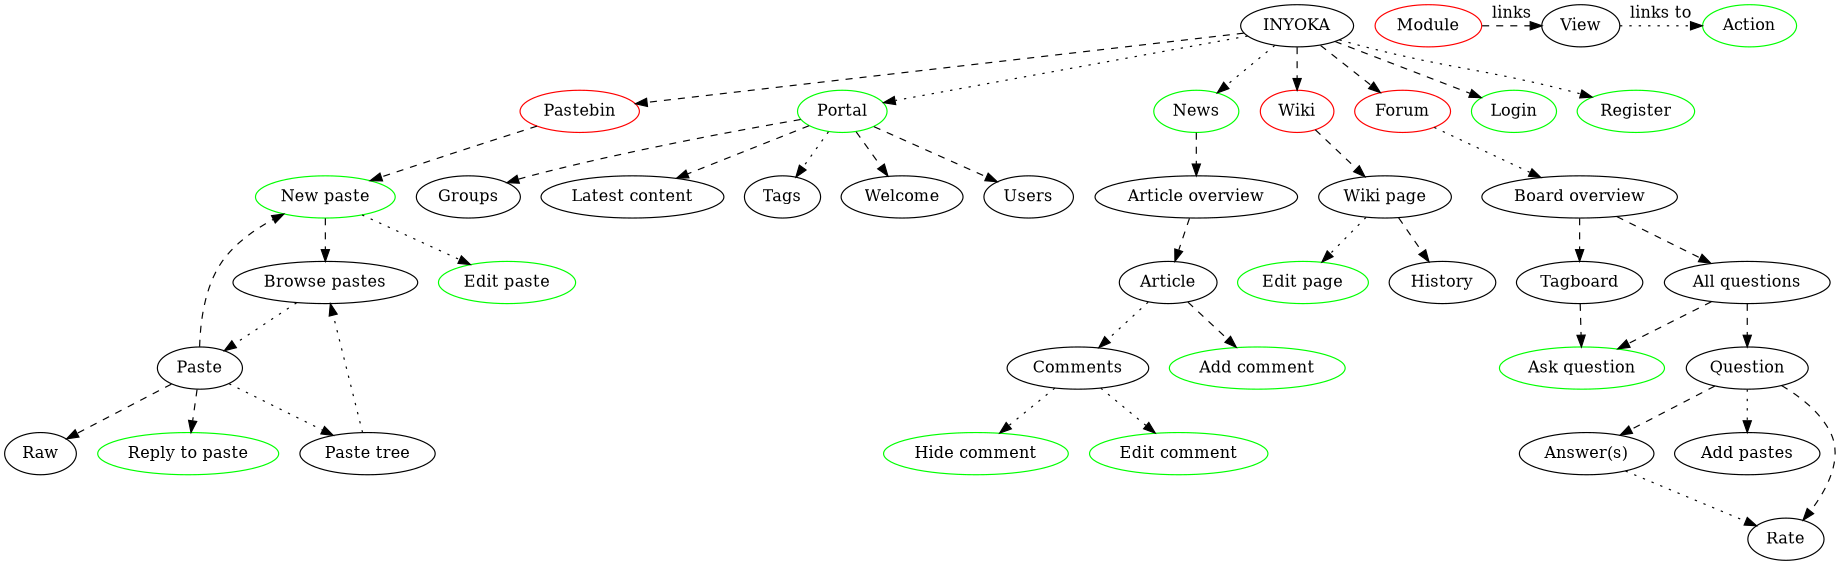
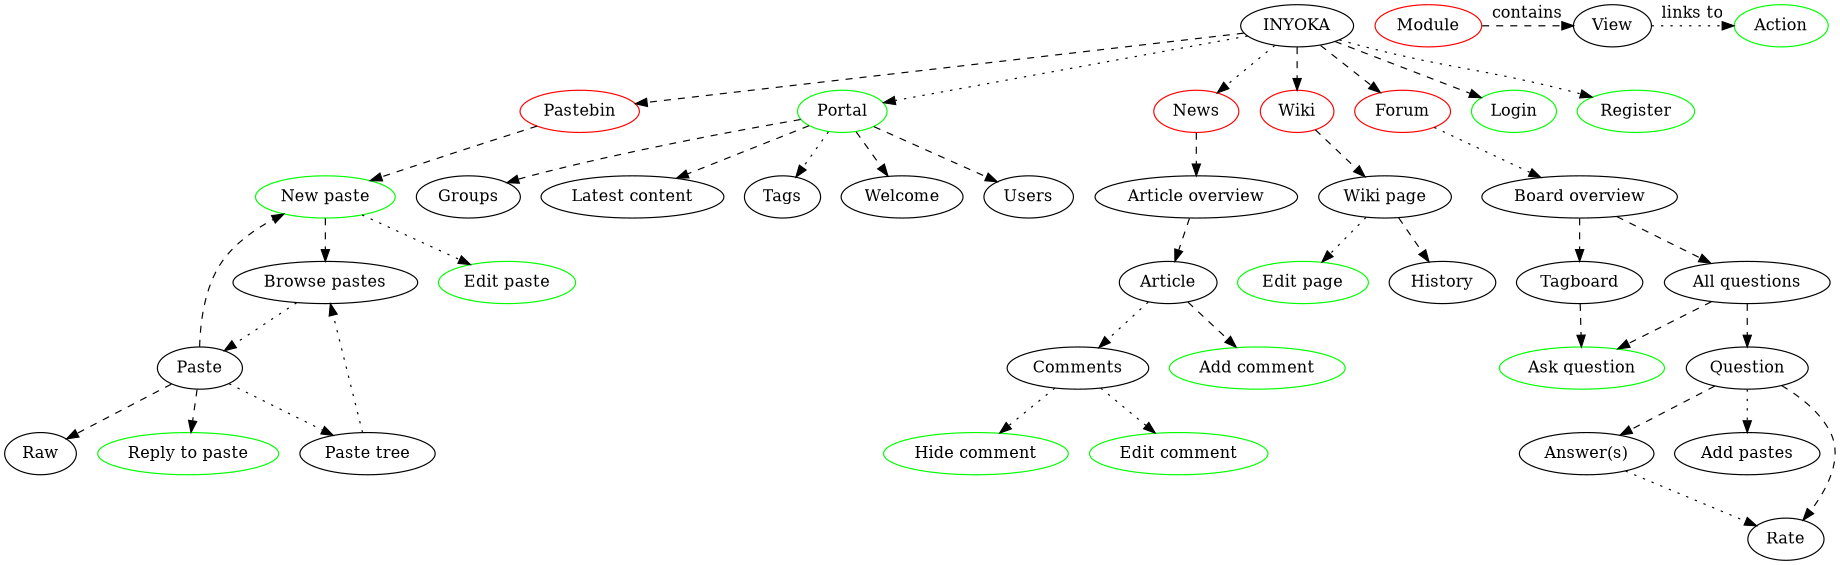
edge "Module" -> "View": label "links" -> "contains"
node "News": color green -> red
